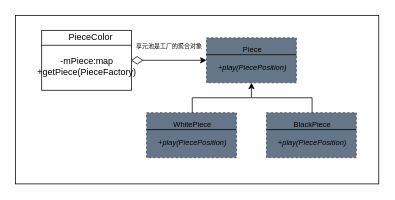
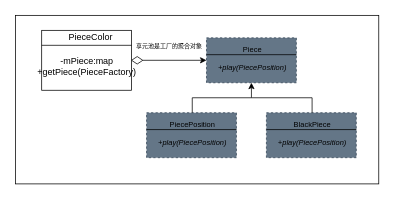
node "WhitePiece": label "WhitePiece" -> "PiecePosition"
